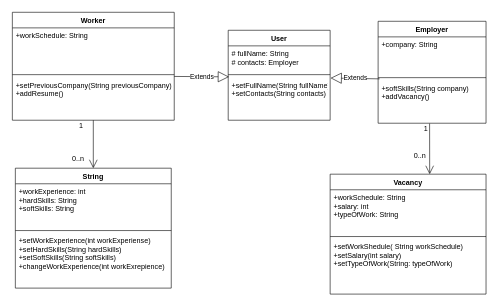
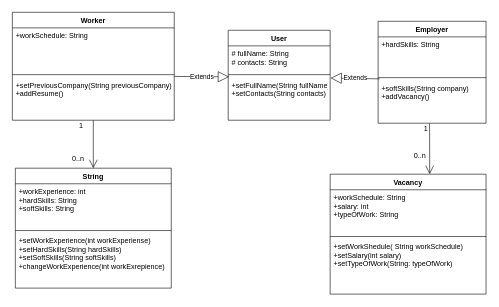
node "+company: String": label "+company: String" -> "+hardSkills: String"
node "# fullName: String # contacts: Employer": label "# fullName: String # contacts: Employer" -> "# fullName: String # contacts: String"
